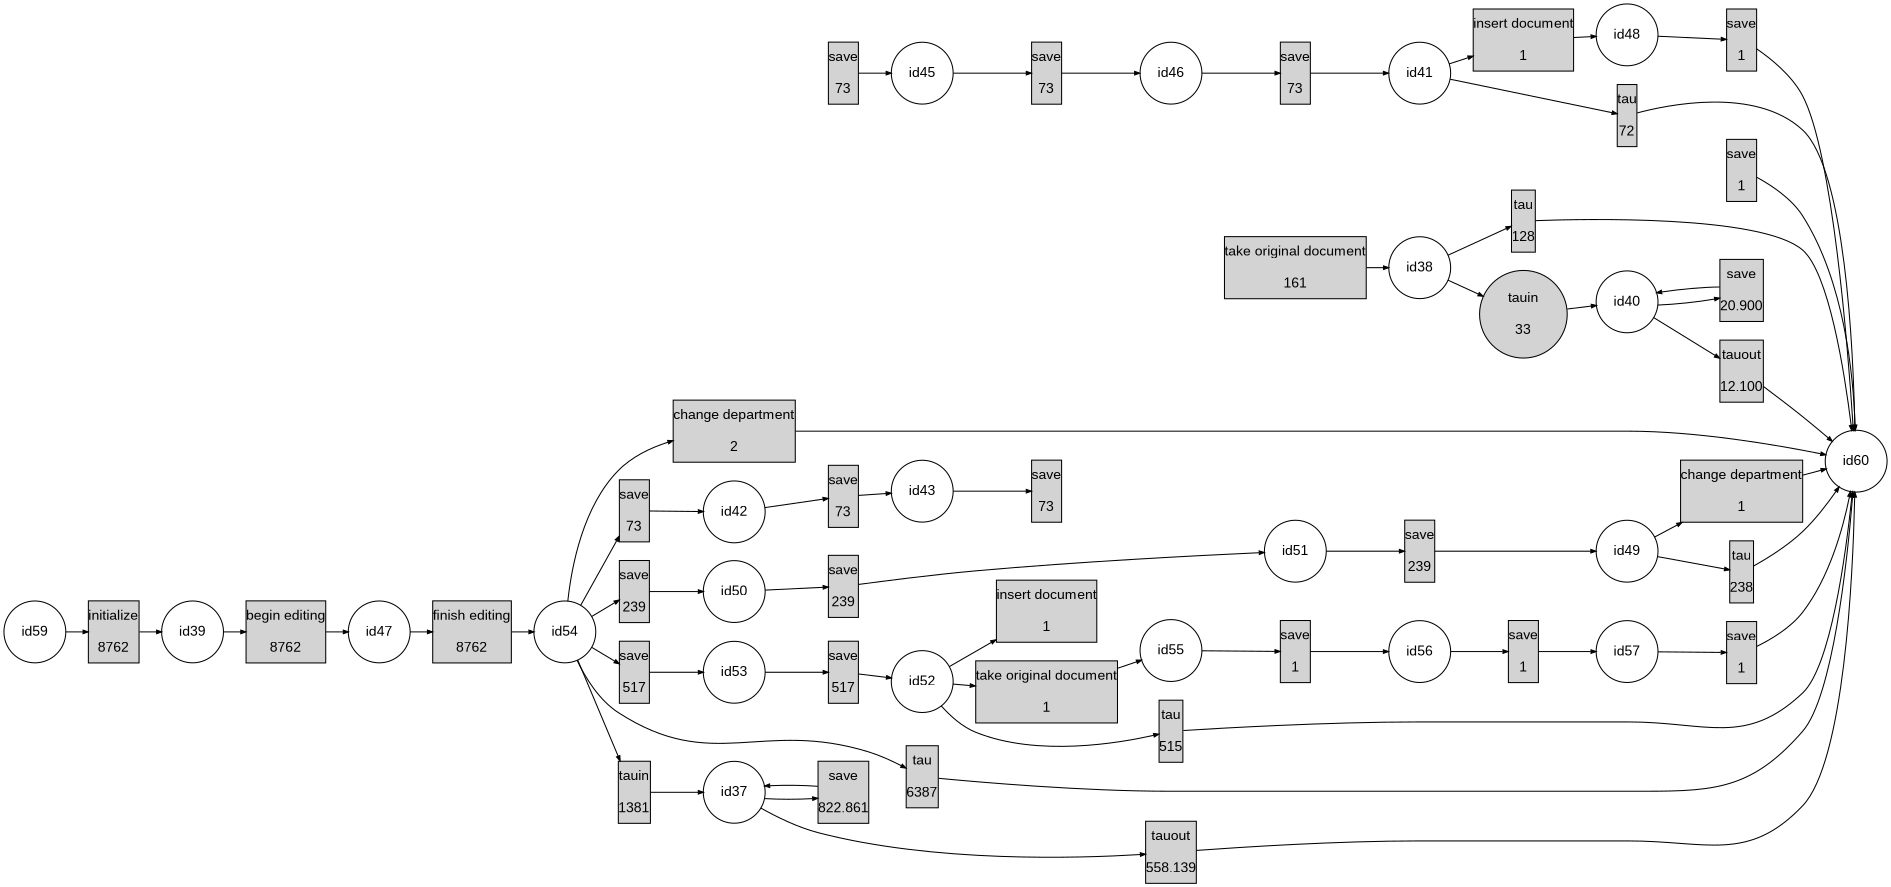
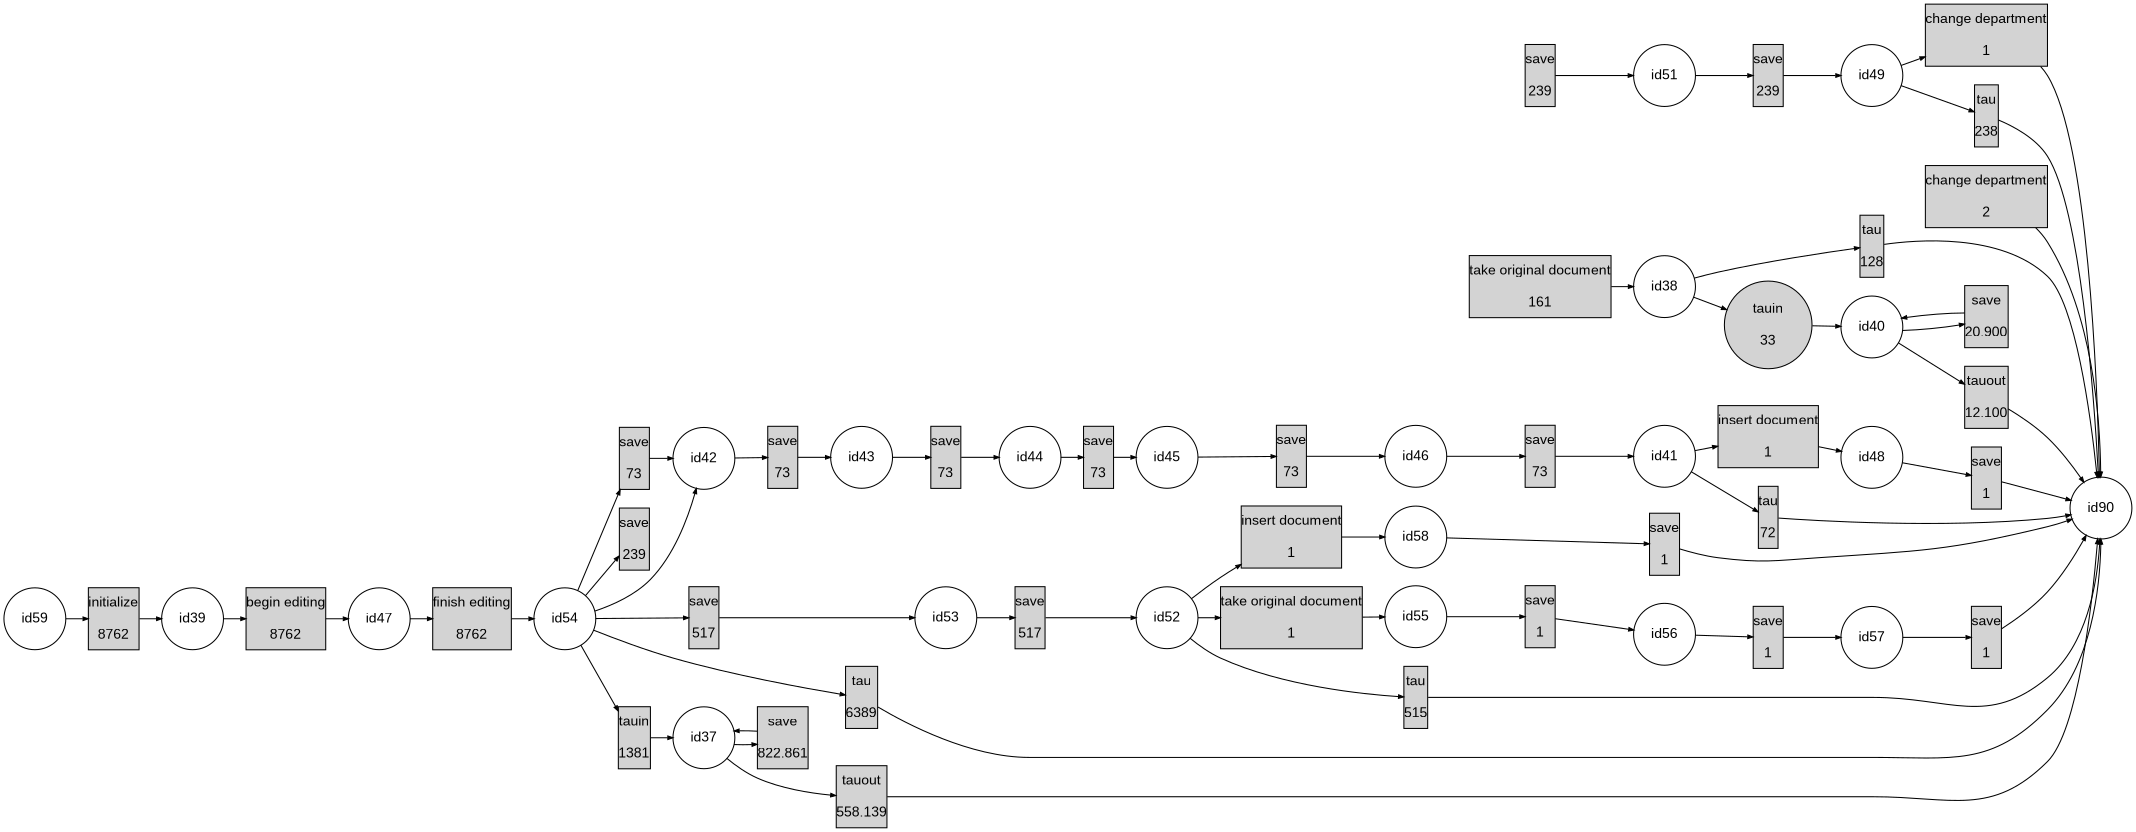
node "id44": added
node "id60": label "id60" -> "id90"
edge "id54" -> "change department 2": now "id54" -> "id42"
node "id58": added
node "id50": removed
node "tau 6387": label "tau 6387" -> "tau 6389"
